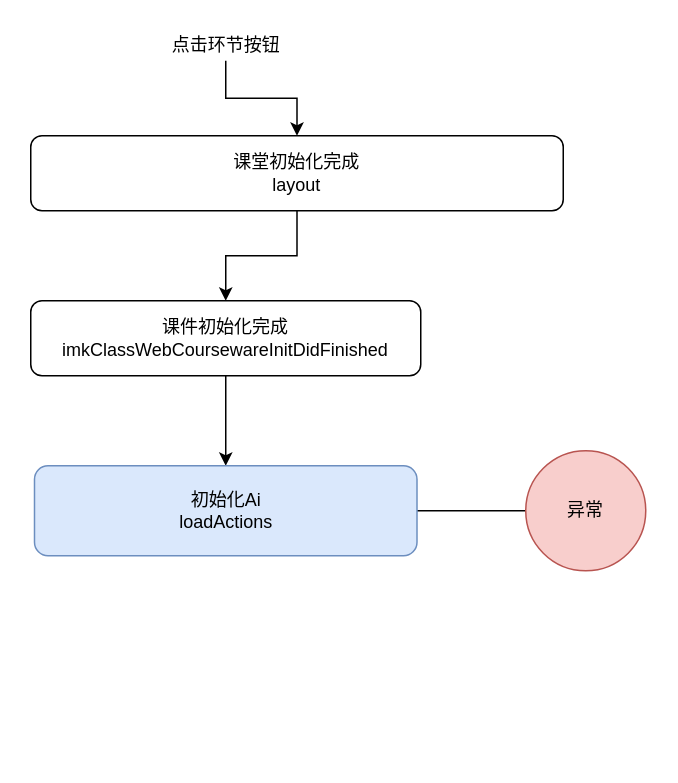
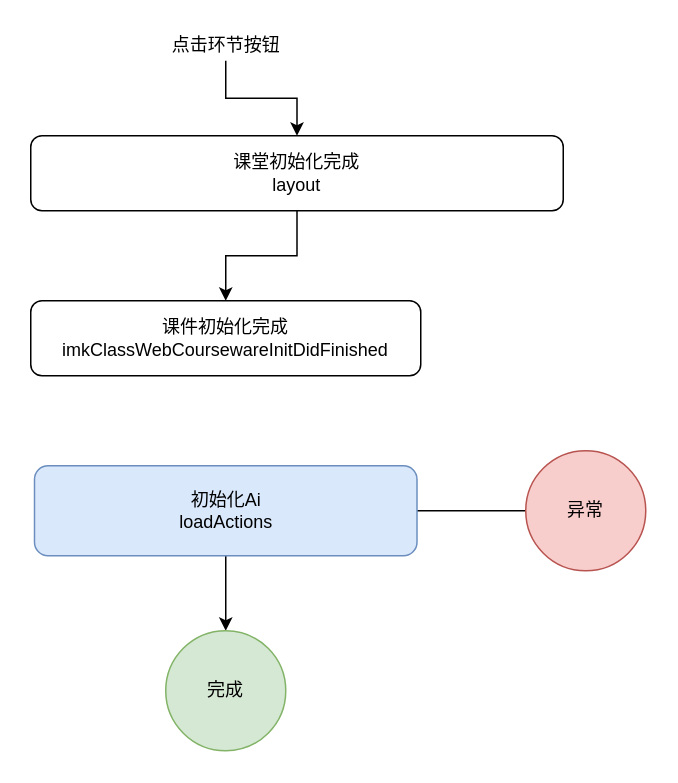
edge "课件初始化完成 imkClassWebCoursewareInitDidFinished" -> "初始化Ai loadActions": removed
edge "初始化Ai loadActions" -> "完成": added
node "完成": added
